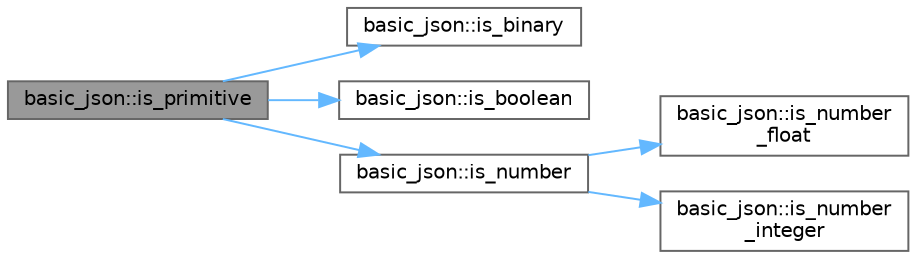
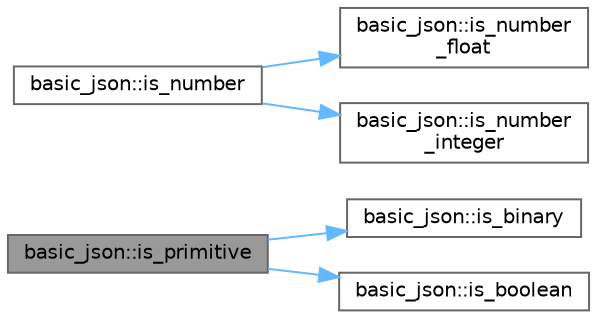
edge "basic_json::is_primitive" -> "basic_json::is_number": removed
